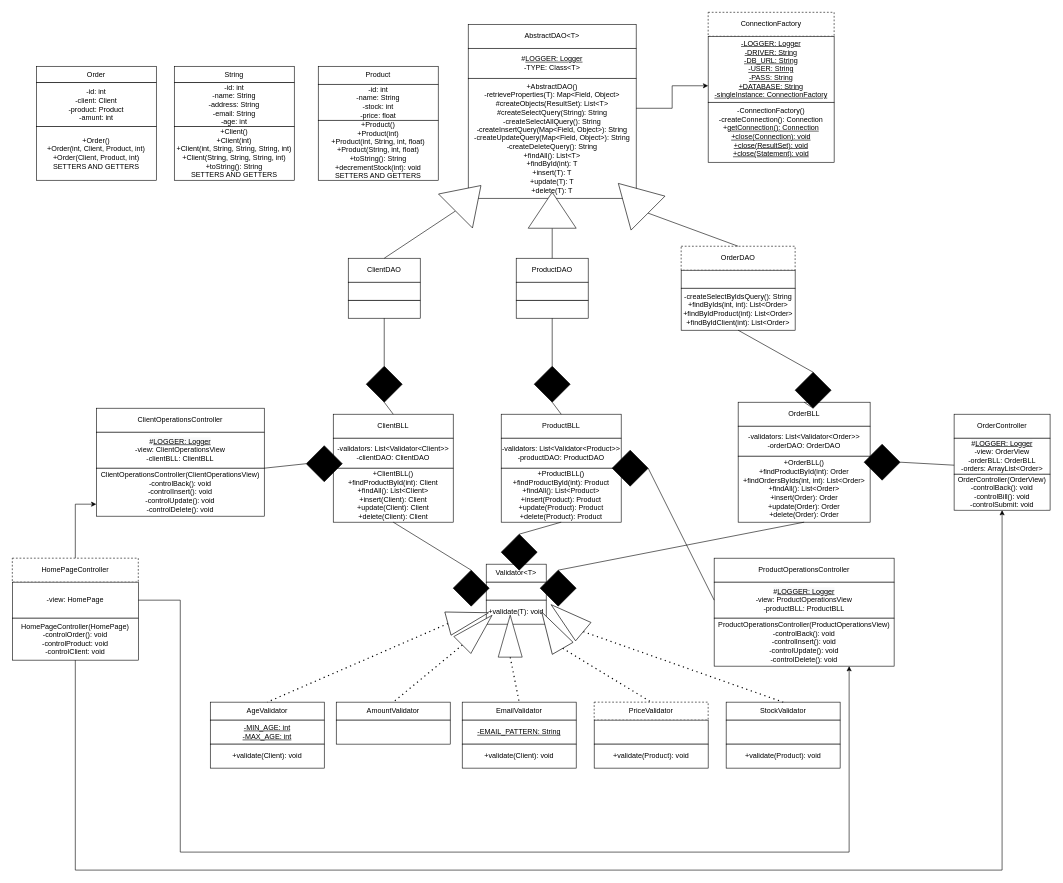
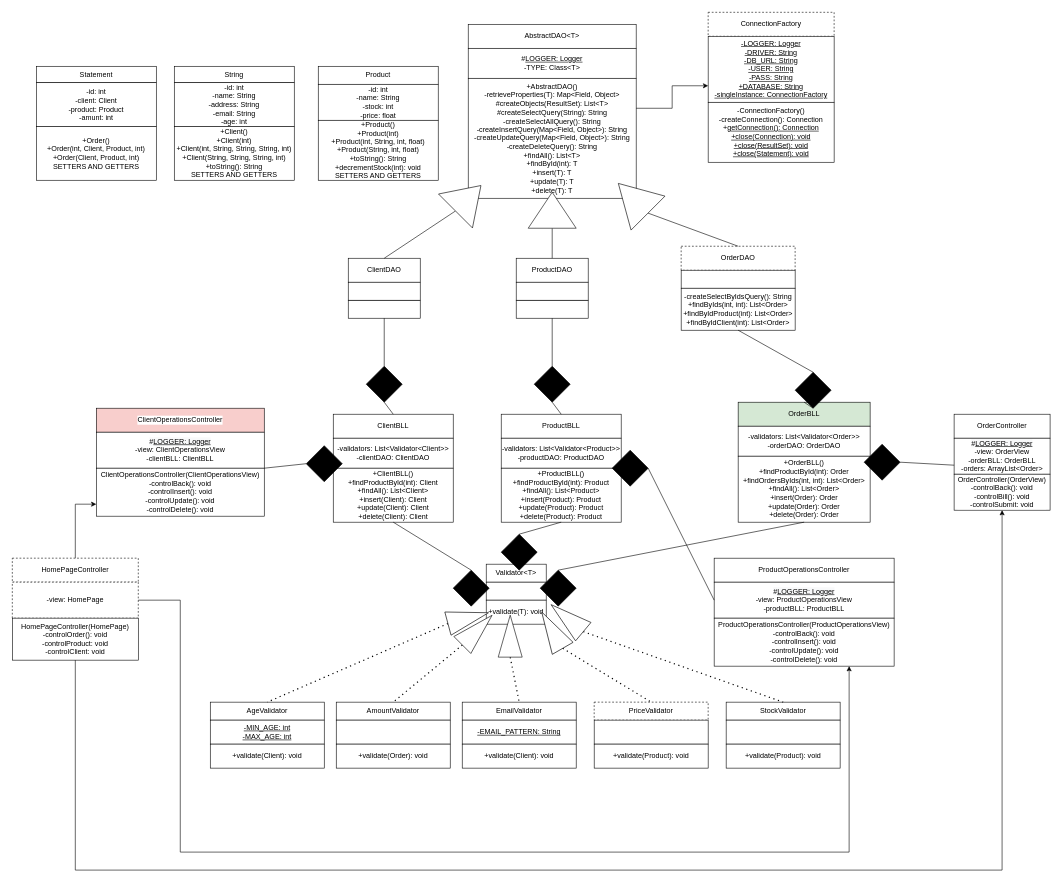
node "Order": label "Order" -> "Statement"
node "OrderBLL": fillcolor #ffffff -> #d5e8d4
node "ClientOperationsController": fillcolor #ffffff -> #f8cecc
node "-view: HomePage": style solid -> dashed
node "+validate(Order): void": added
